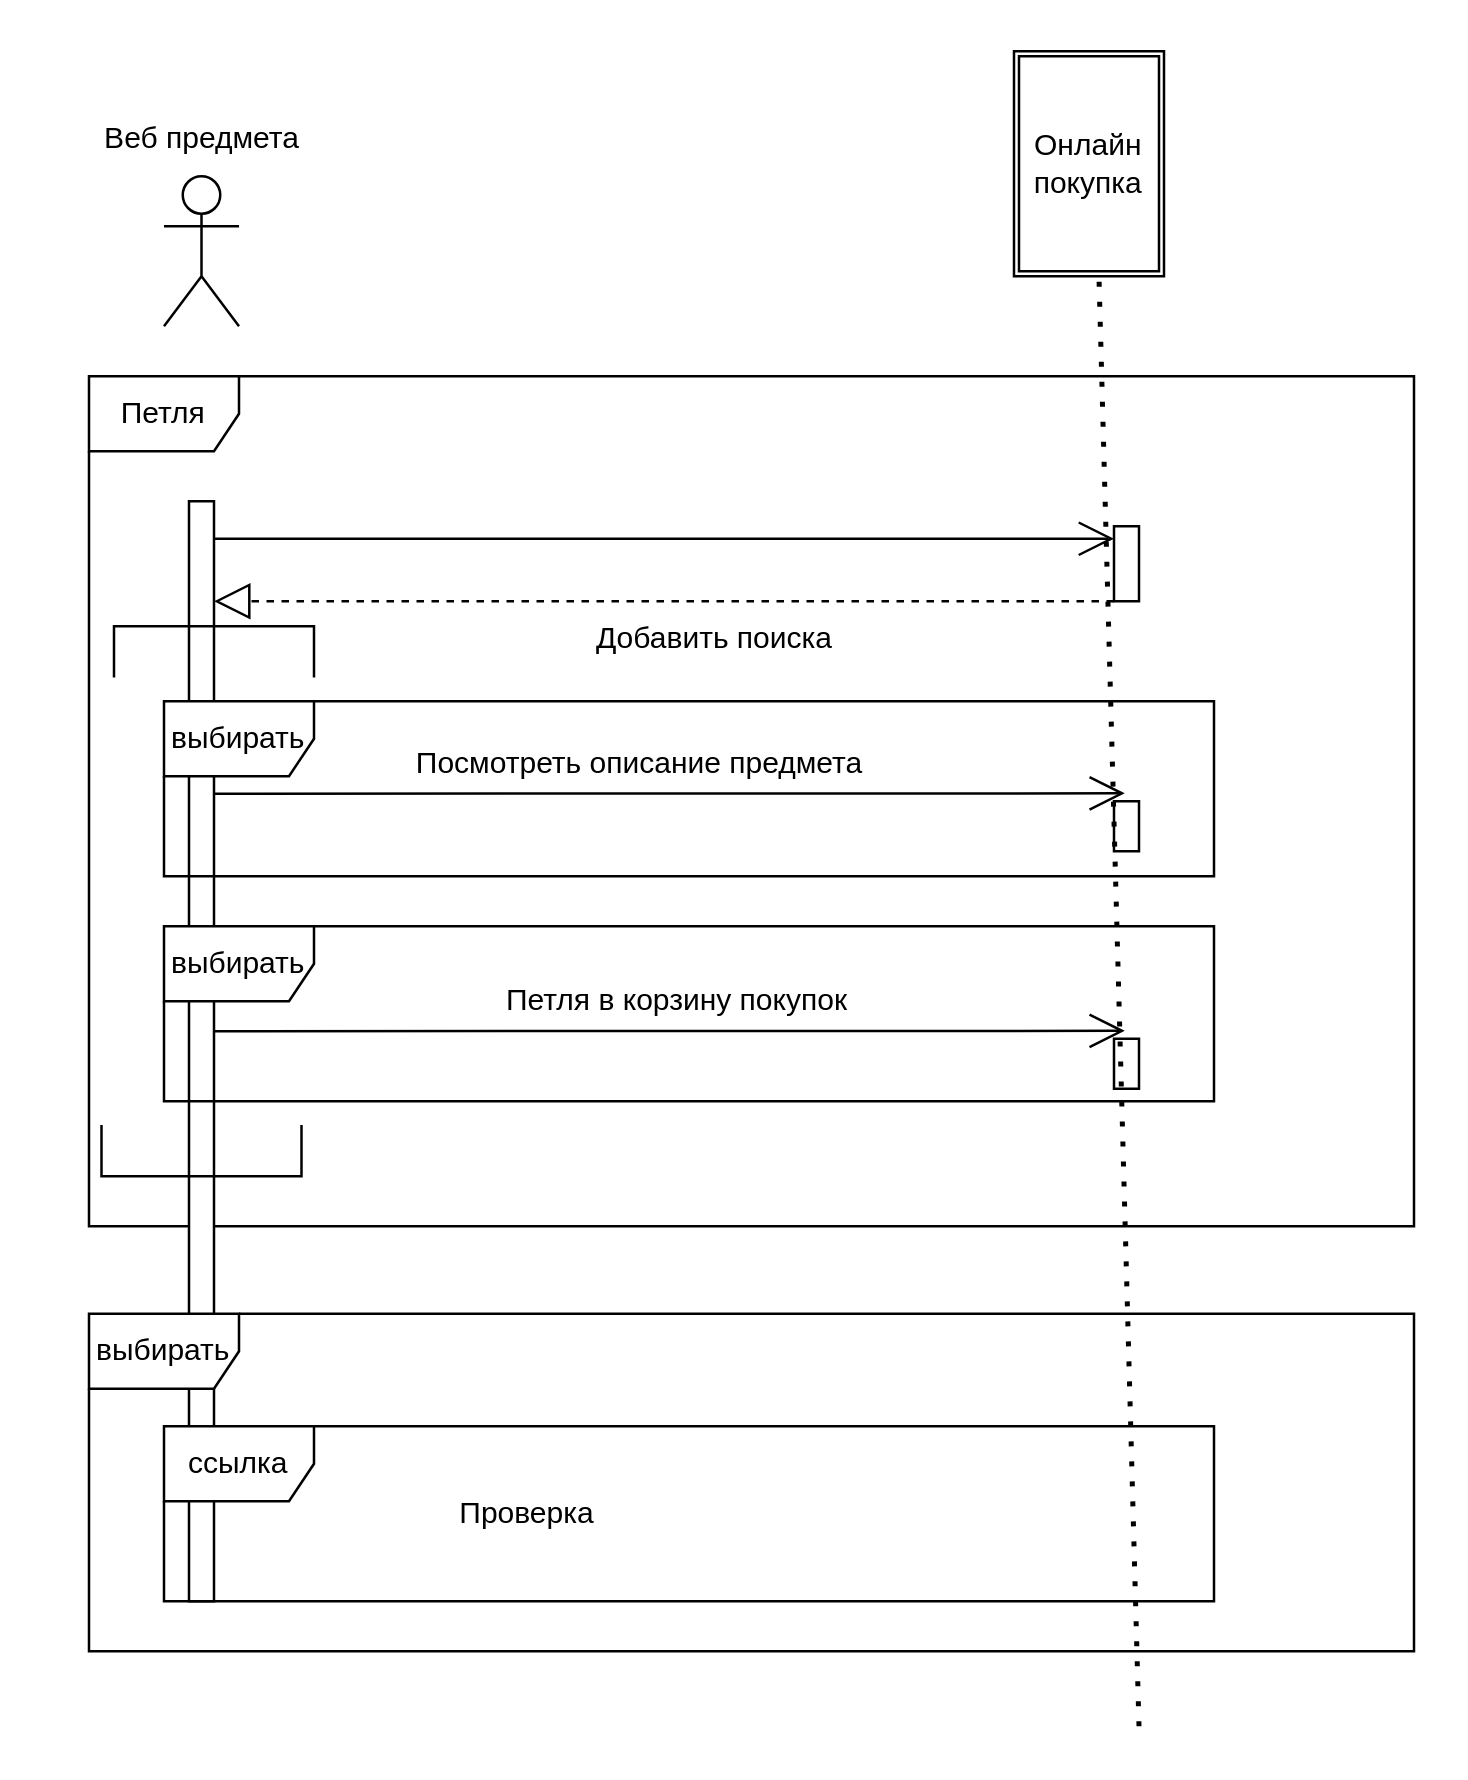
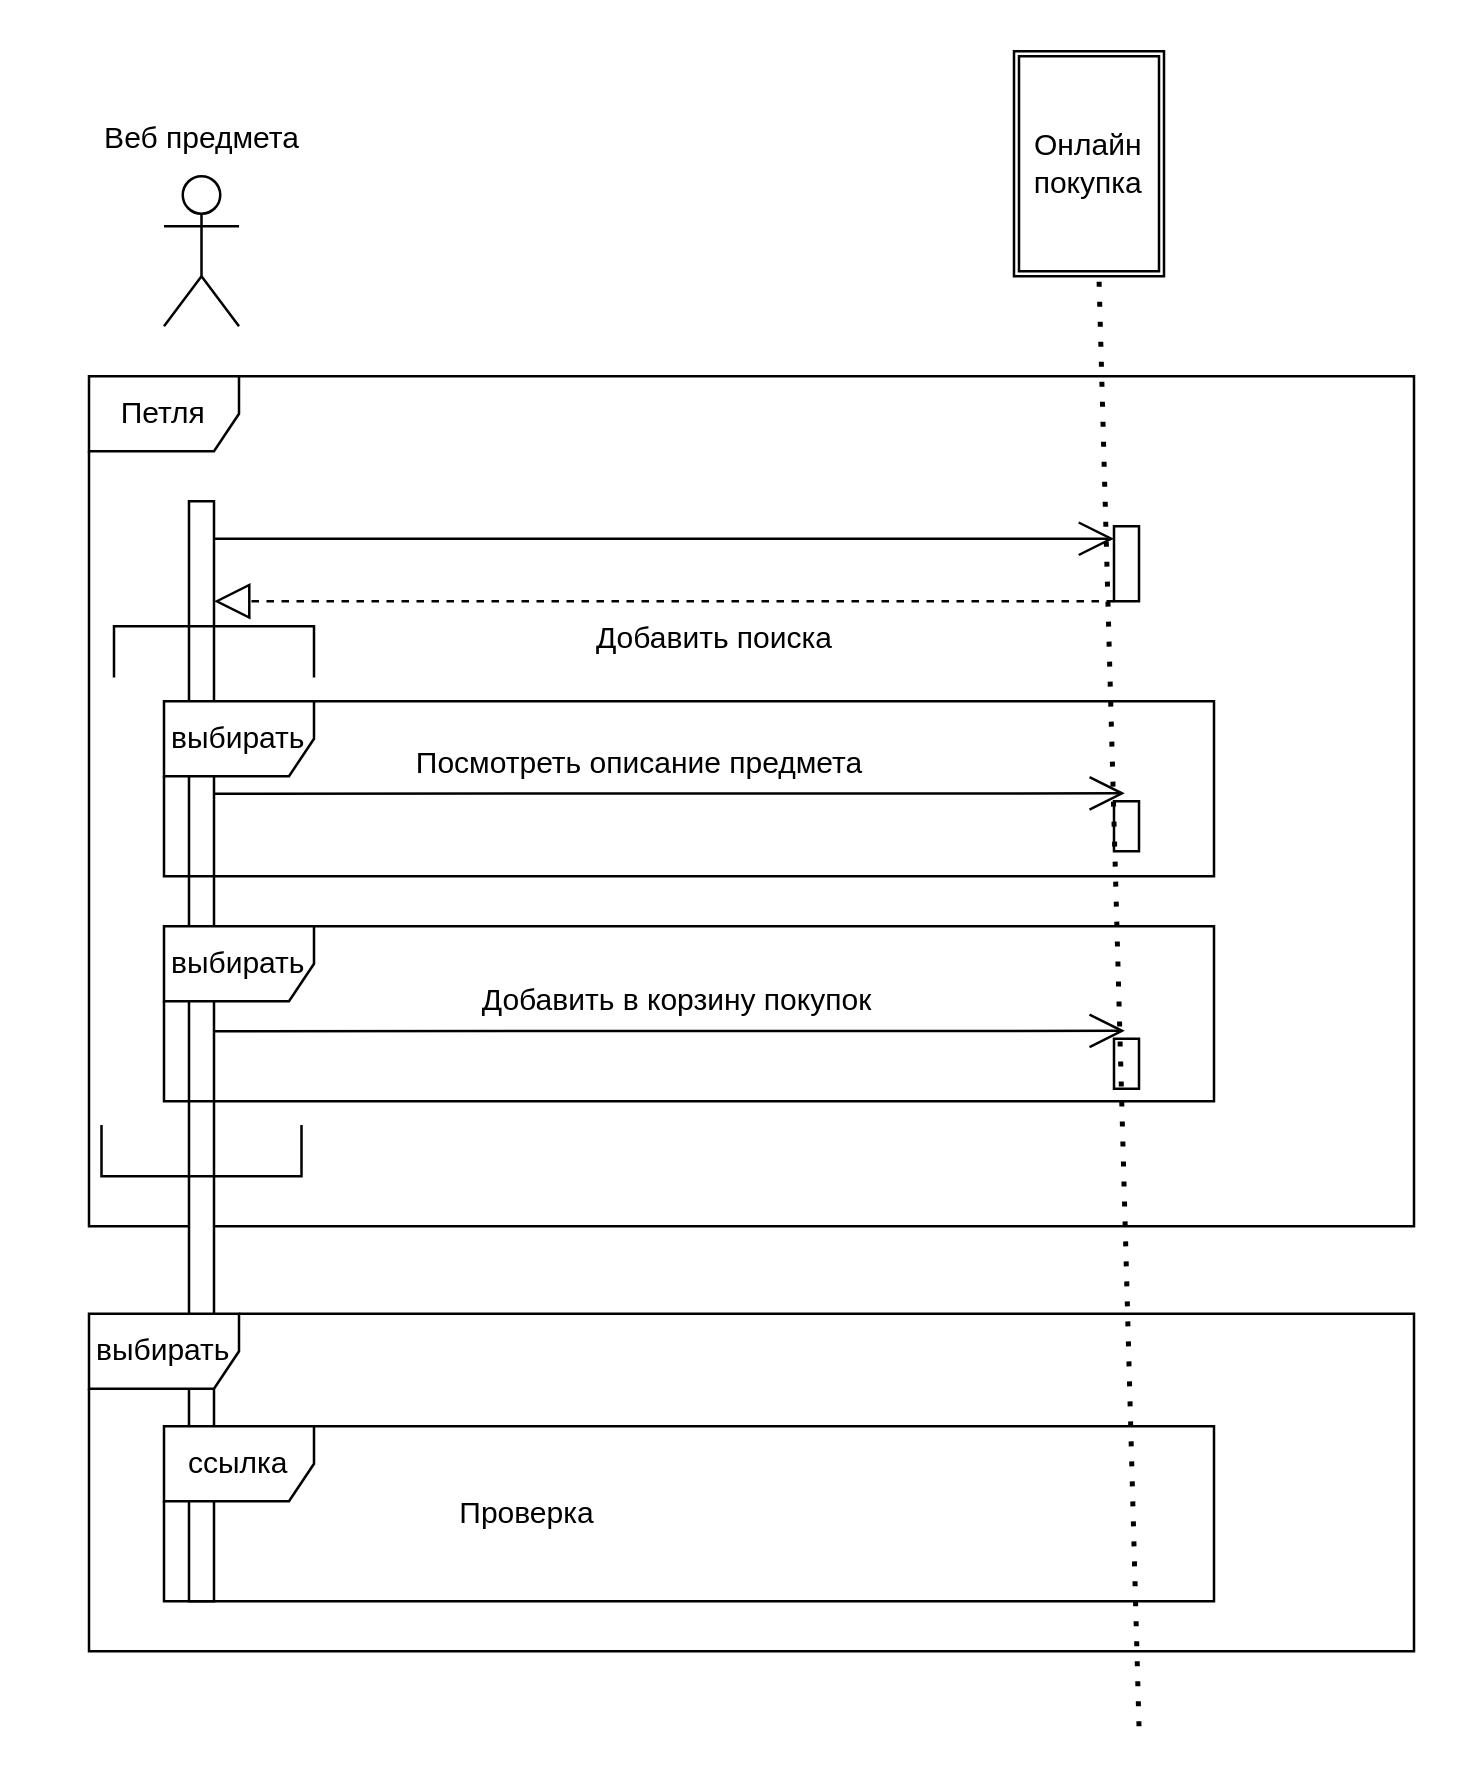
node "Петля в корзину покупок": label "Петля в корзину покупок" -> "Добавить в корзину покупок"
